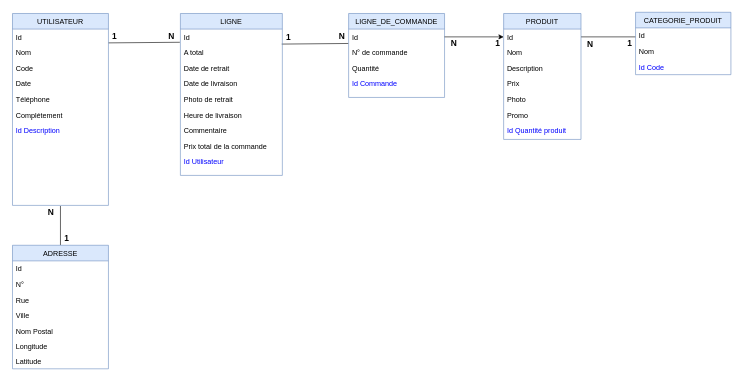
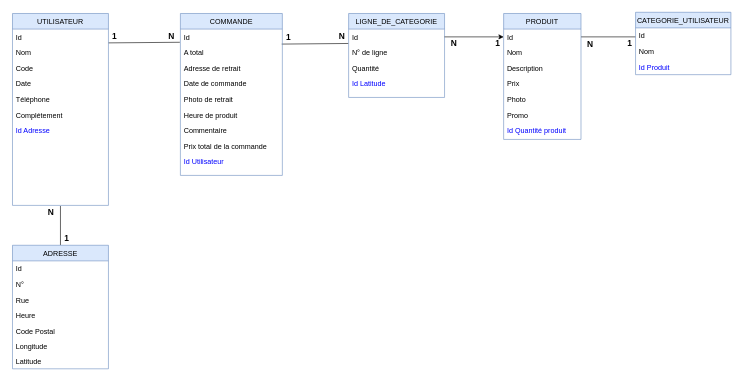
node "CATEGORIE_PRODUIT": label "CATEGORIE_PRODUIT" -> "CATEGORIE_UTILISATEUR"
node "LIGNE": label "LIGNE" -> "COMMANDE"
node "LIGNE_DE_COMMANDE": label "LIGNE_DE_COMMANDE" -> "LIGNE_DE_CATEGORIE"
node "N° de commande": label "N° de commande" -> "N° de ligne"
node "Id Code": label "Id Code" -> "Id Produit"
node "Date de retrait": label "Date de retrait" -> "Adresse de retrait"
node "Date de livraison": label "Date de livraison" -> "Date de commande"
node "Id Commande": label "Id Commande" -> "Id Latitude"
node "Heure de livraison": label "Heure de livraison" -> "Heure de produit"
node "Id Description": label "Id Description" -> "Id Adresse"
node "Ville": label "Ville" -> "Heure"
node "Nom Postal": label "Nom Postal" -> "Code Postal"
